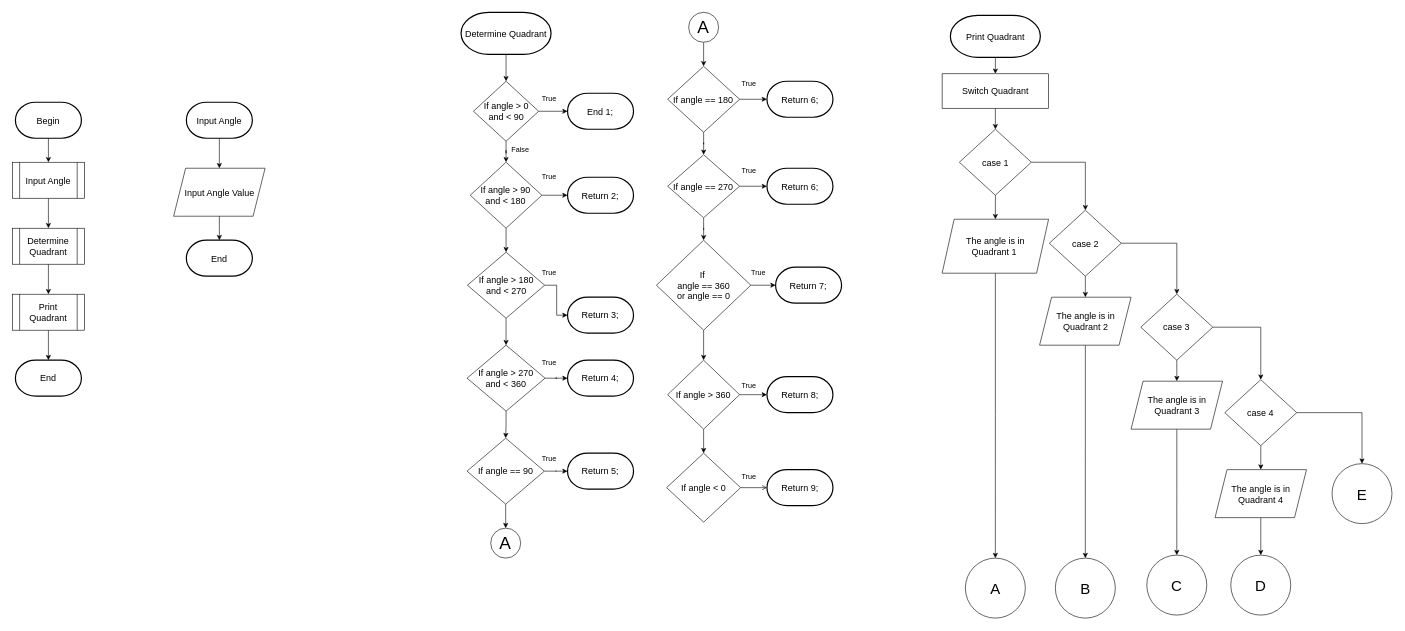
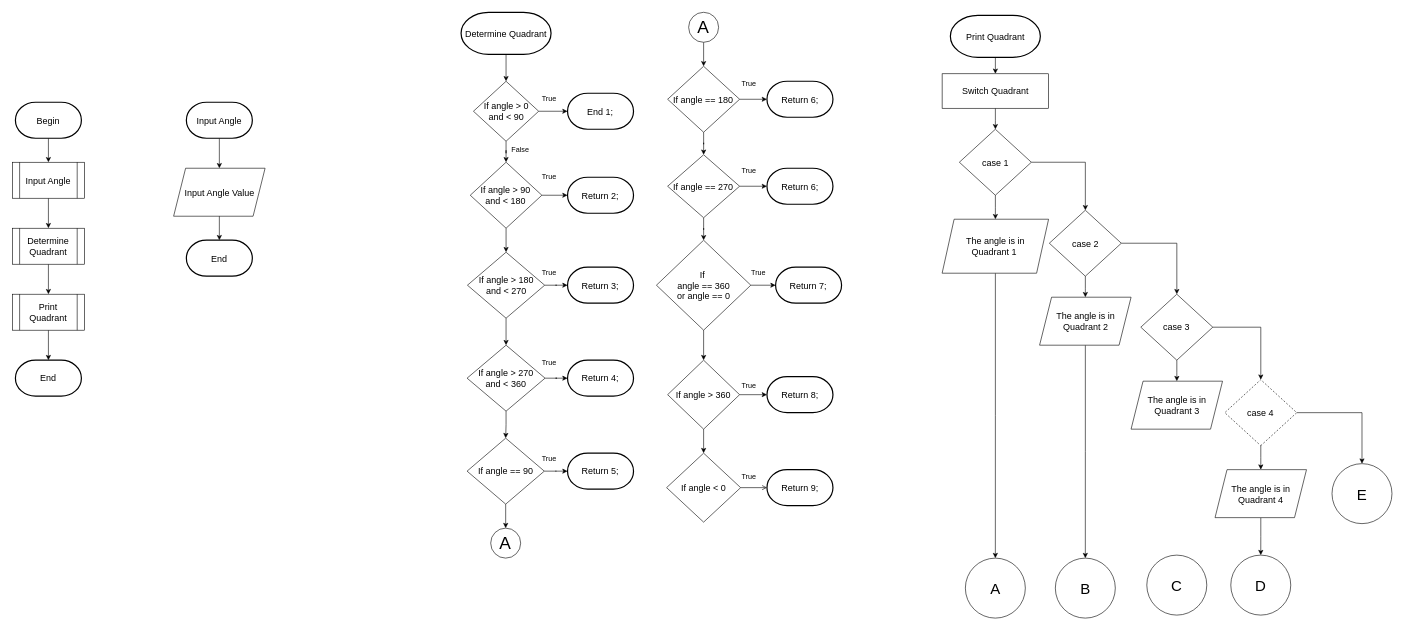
node "Return 3;": moved (601, 315) -> (601, 285)
node "case 4": style solid -> dashed
edge "The angle is in Quadrant 3" -> "C": removed
